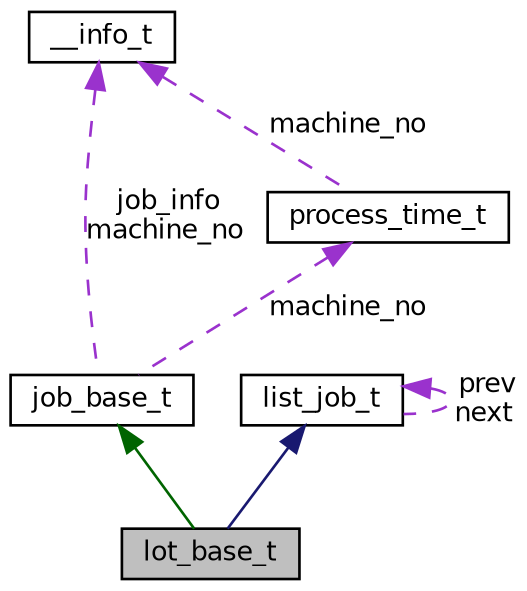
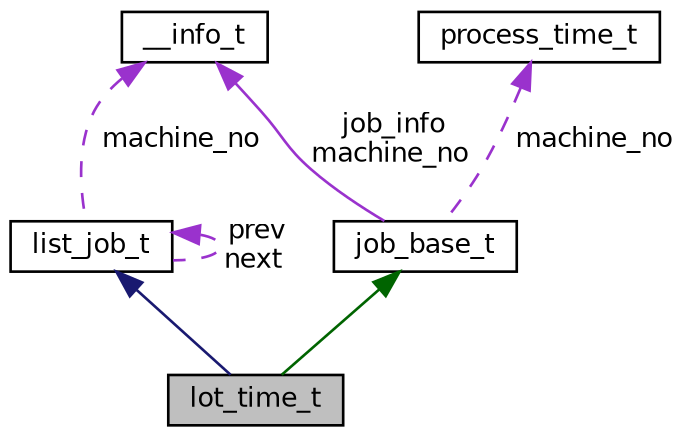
edge "process_time_t" -> "__info_t": now "list_job_t" -> "__info_t"
edge "job_base_t" -> "__info_t": style dashed -> solid
node "lot_base_t": label "lot_base_t" -> "lot_time_t"
